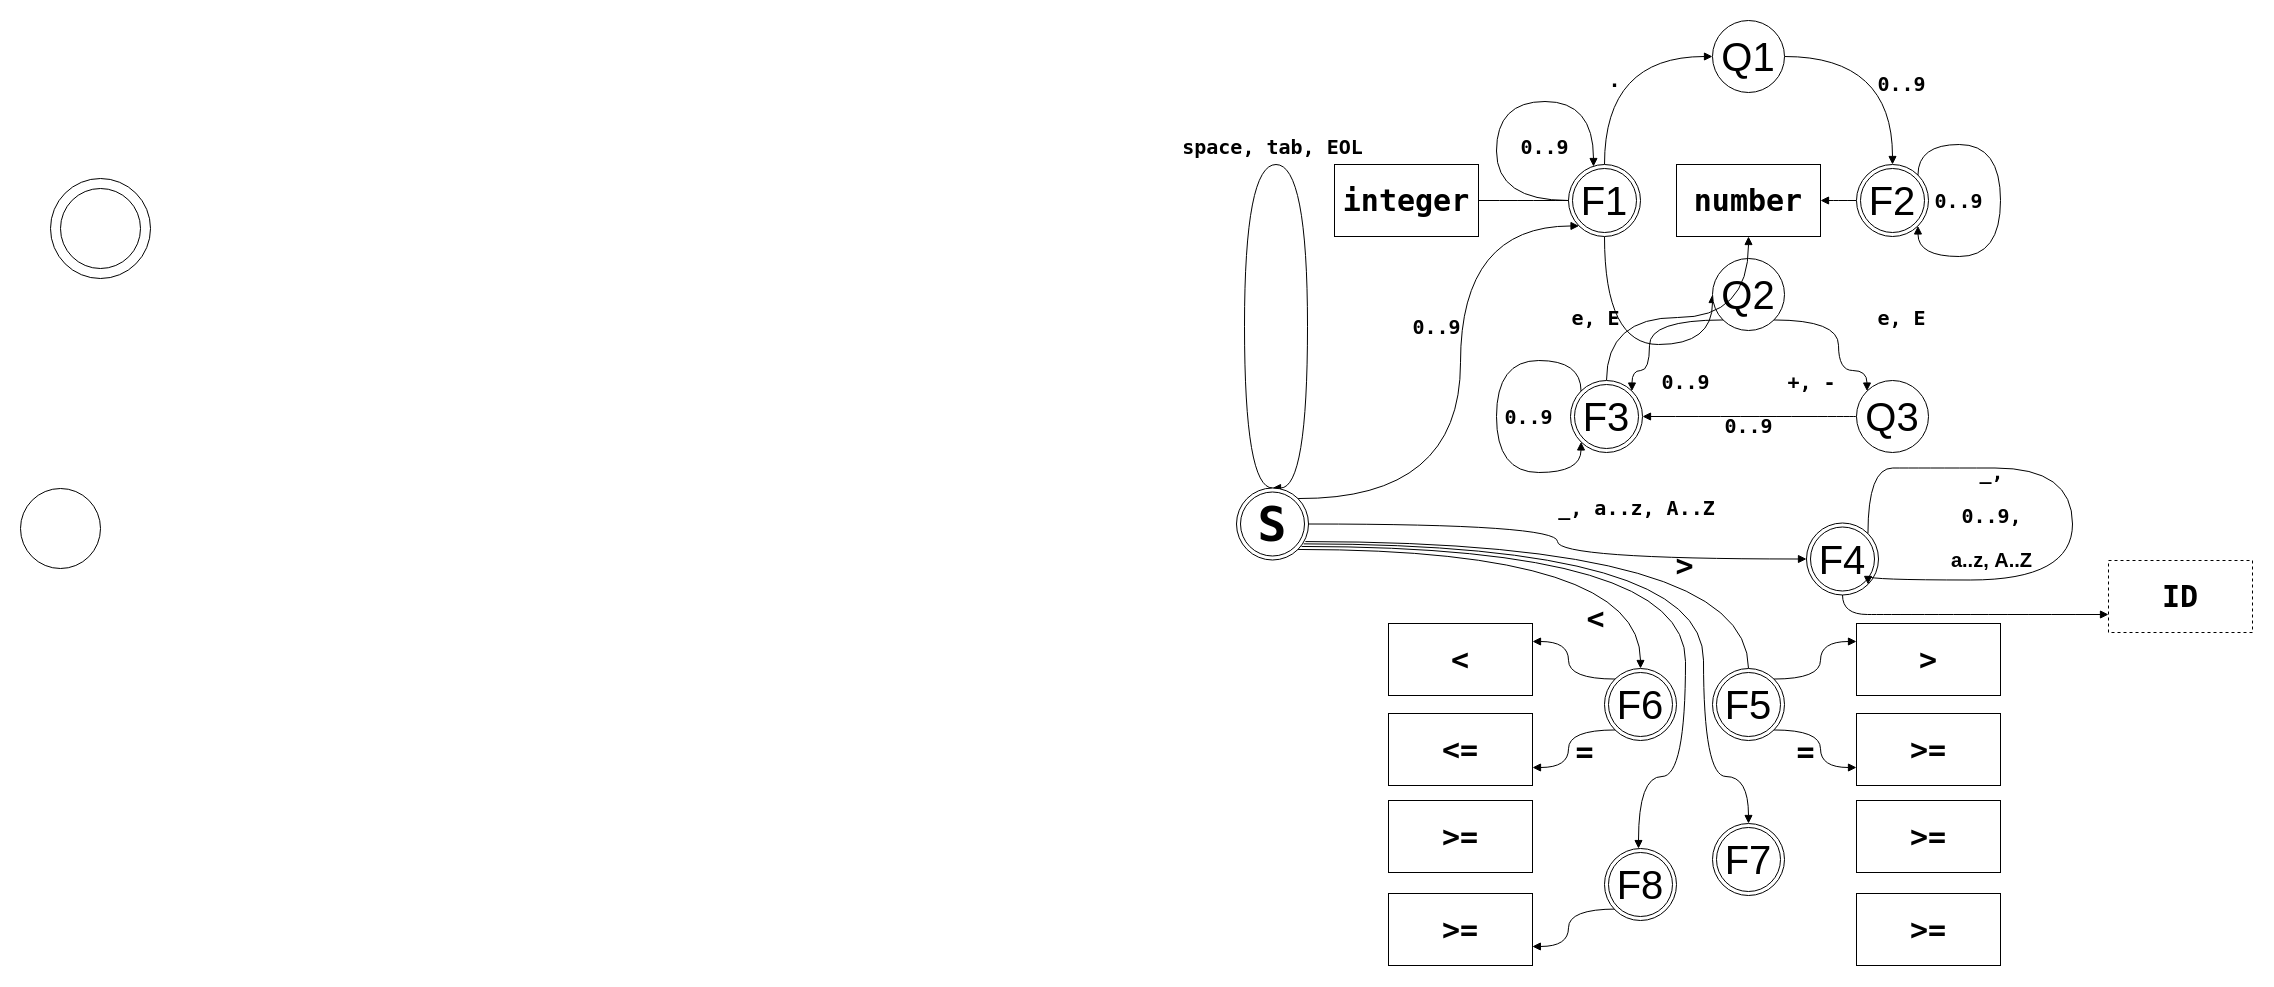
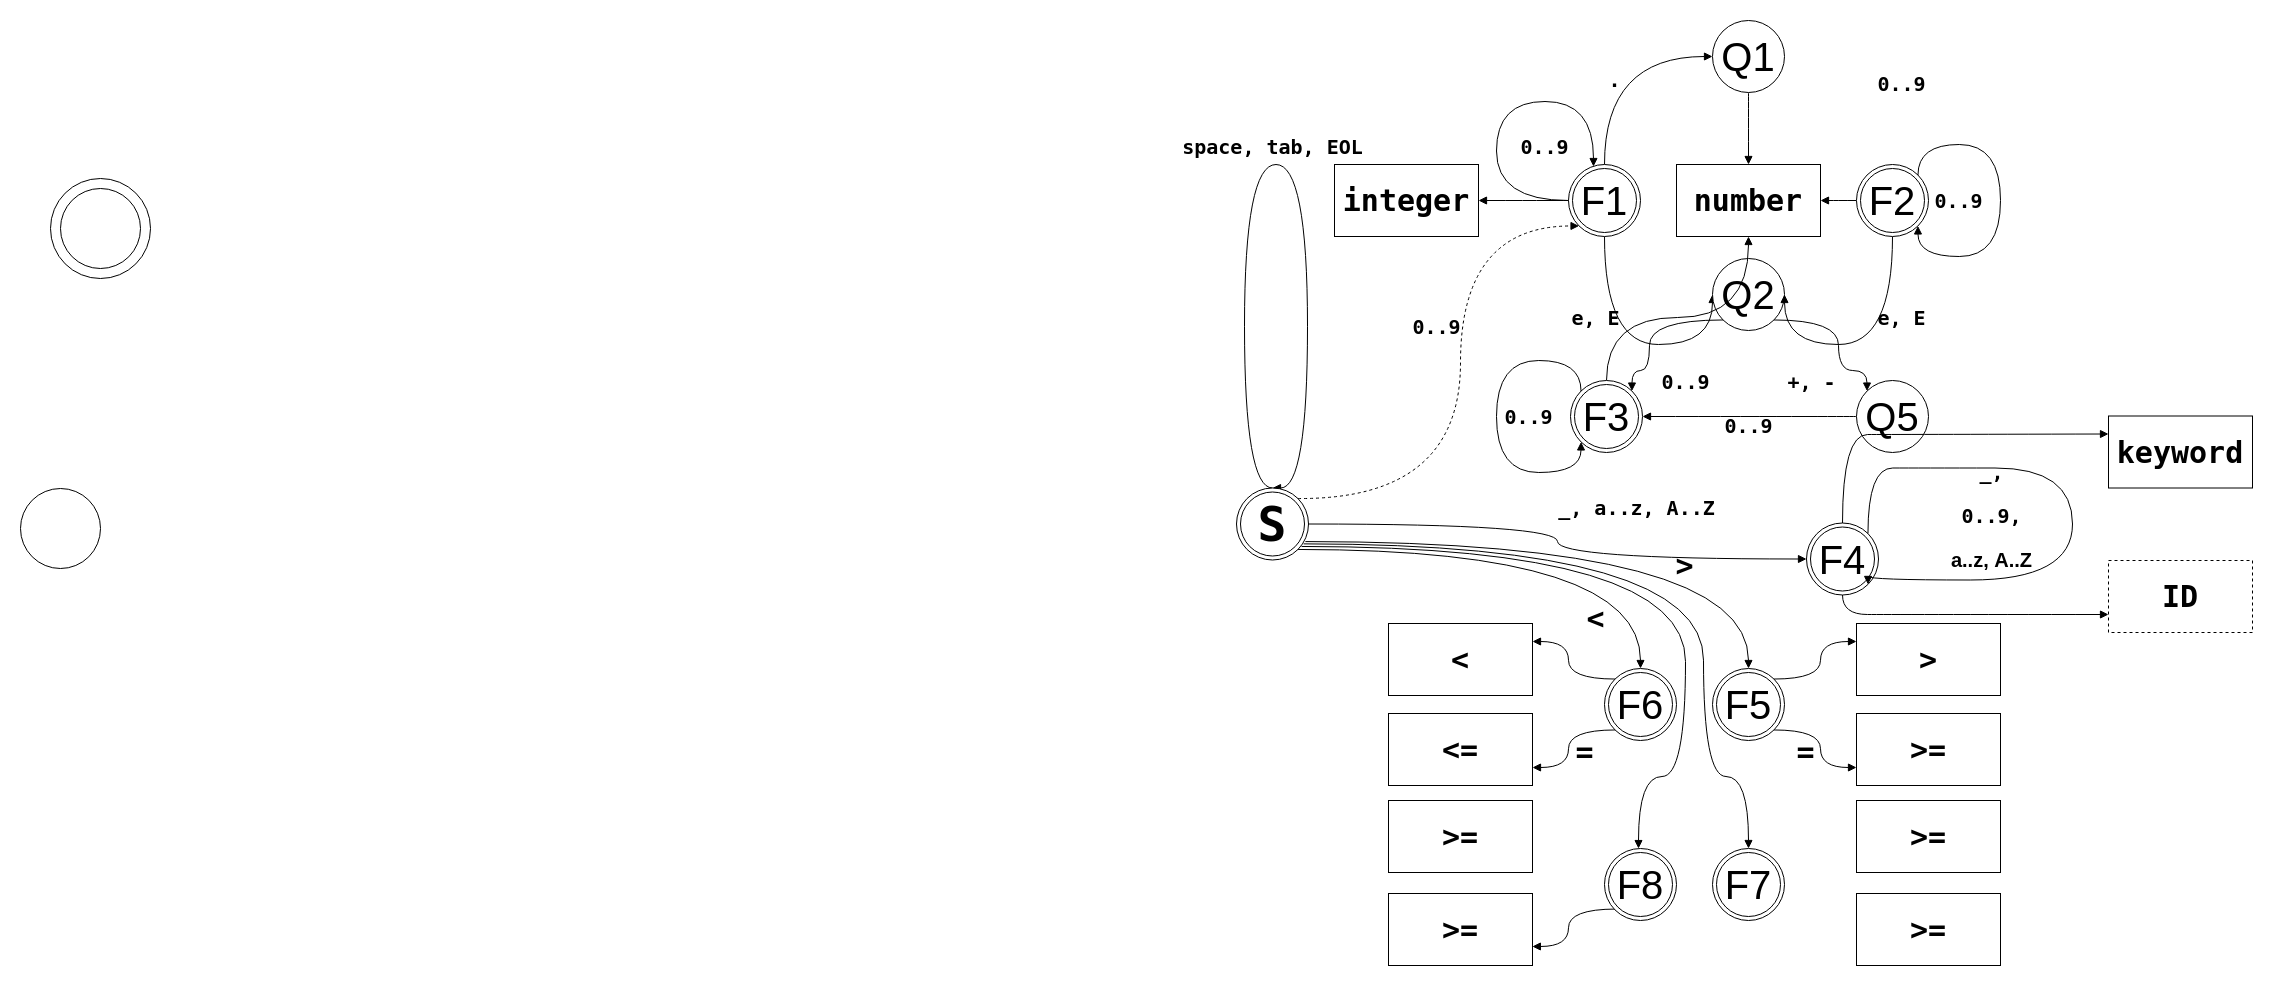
edge "Q1" -> "F2": now "Q1" -> "number"
edge "integer" -- "F1": arrowhead none -> block
edge "F2" -> "Q2": added
edge "S" -> "F1": style solid -> dashed
node "Q3": label "Q3" -> "Q5"
edge "F4" -> "keyword": added
node "keyword": added
edge "S" -- "F5": arrowhead none -> block
node "F7": moved (1749, 860) -> (1749, 885)
